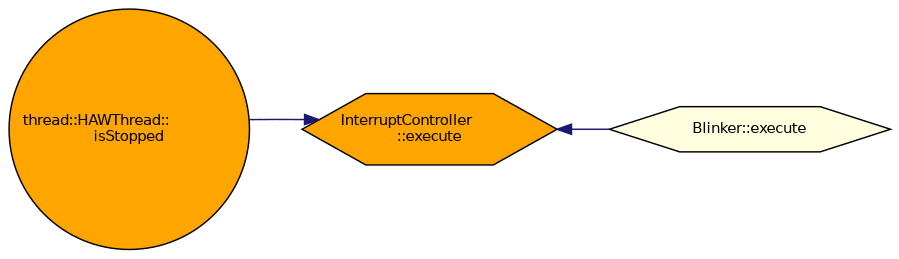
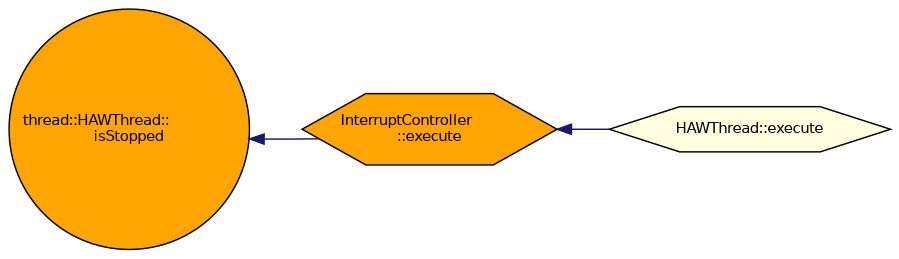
edge "thread::HAWThread:: isStopped" -> "InterruptController ::execute": reversed
node "Blinker::execute": label "Blinker::execute" -> "HAWThread::execute"
